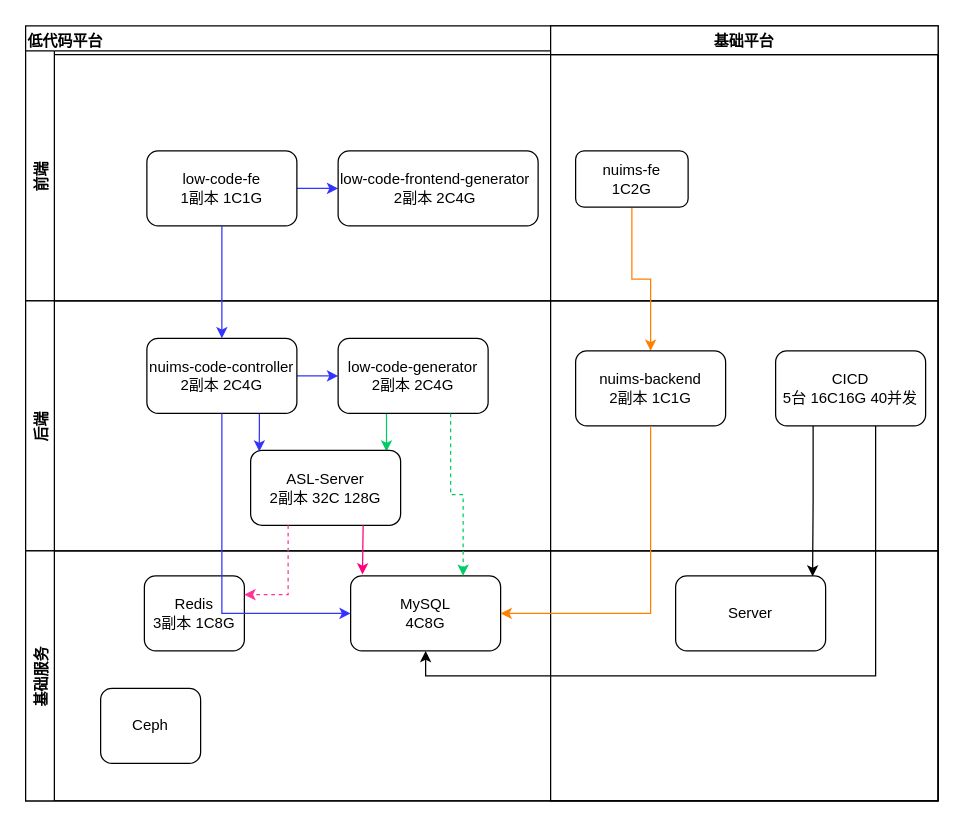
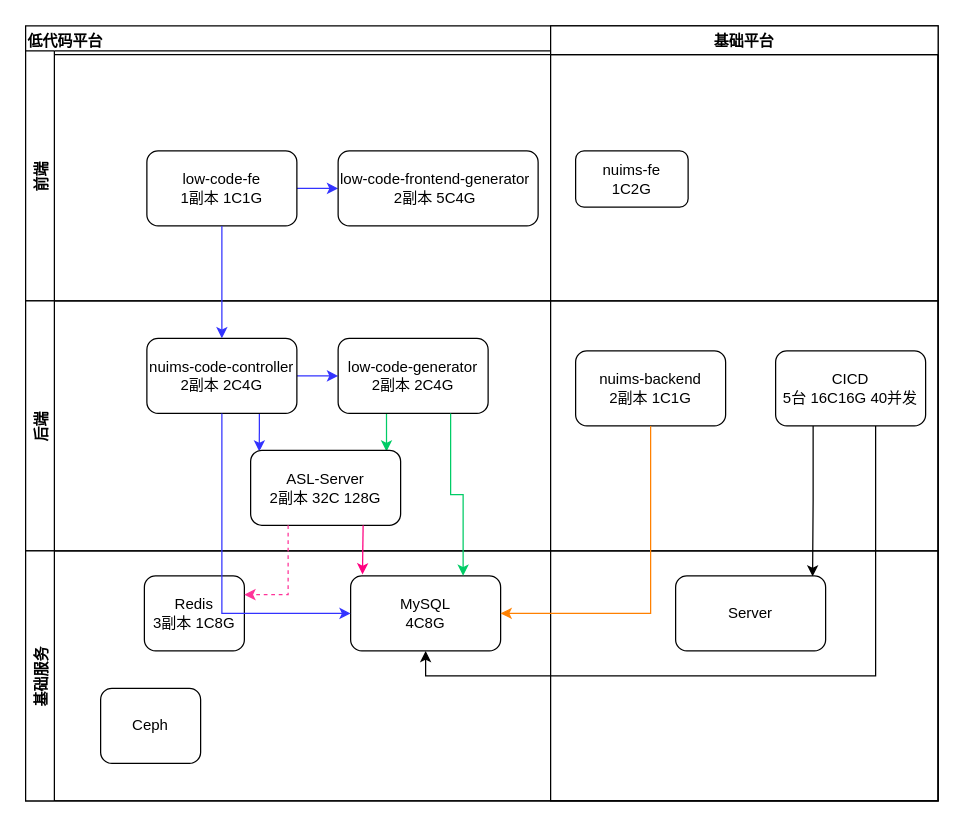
node "low-code-frontend-generator 2副本 2C4G": label "low-code-frontend-generator 2副本 2C4G" -> "low-code-frontend-generator 2副本 5C4G"
edge "nuims-fe 1C2G" -> "nuims-backend 2副本 1C1G": removed
edge "low-code-generator 2副本 2C4G" -> "MySQL 4C8G": style dashed -> solid
